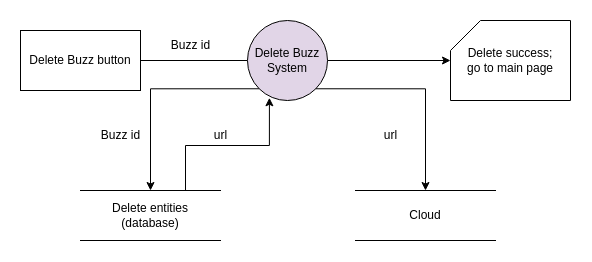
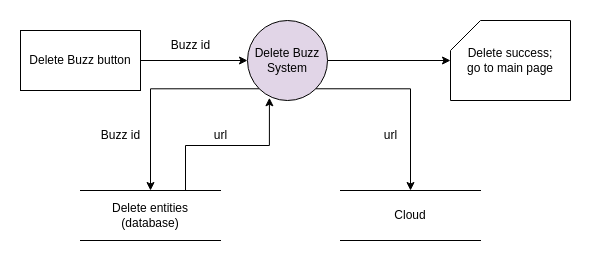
edge "Delete Buzz button" -- "Delete Buzz System": arrowhead none -> classic
node "Cloud": moved (426, 216) -> (411, 216)
